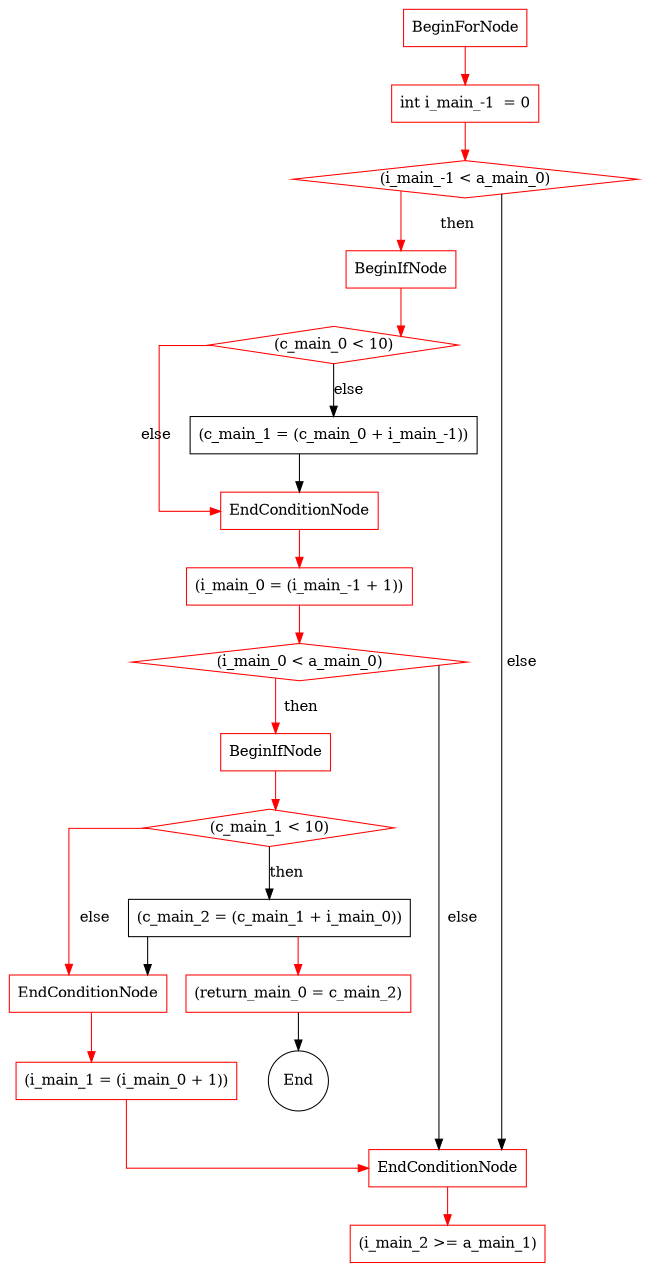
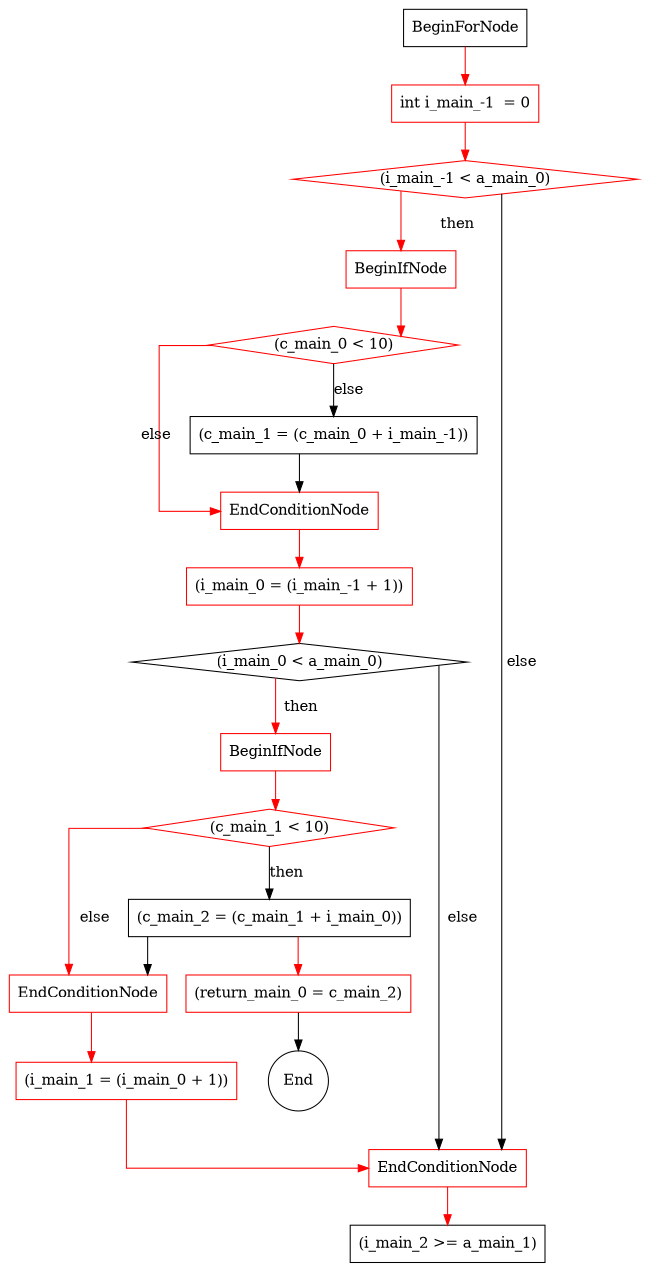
node "BeginForNode": color red -> black
node "(i_main_0 < a_main_0)": color red -> black
node "(i_main_2 >= a_main_1)": color red -> black
